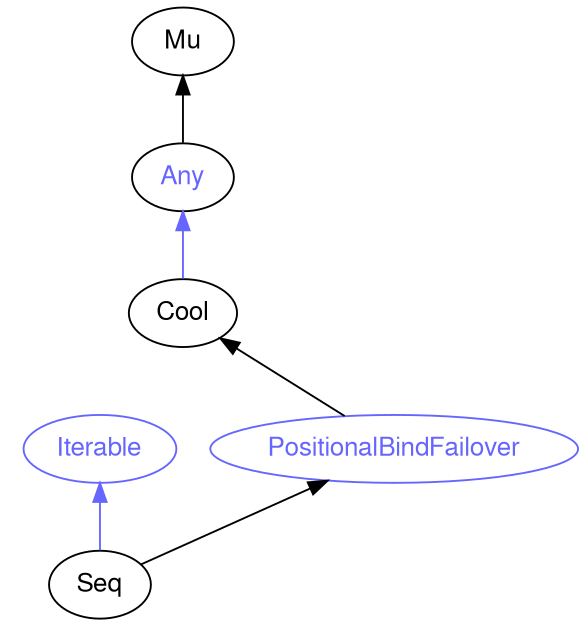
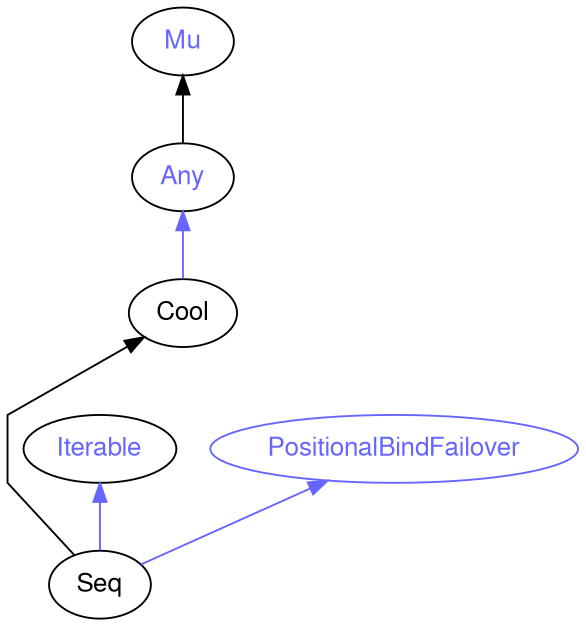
node "Mu": fontcolor #000000 -> #6666ff
edge "PositionalBindFailover" -> "Cool": now "Seq" -> "Cool"
node "Iterable": color #6666ff -> #000000
edge "Seq" -> "PositionalBindFailover": color #000000 -> #6666ff
